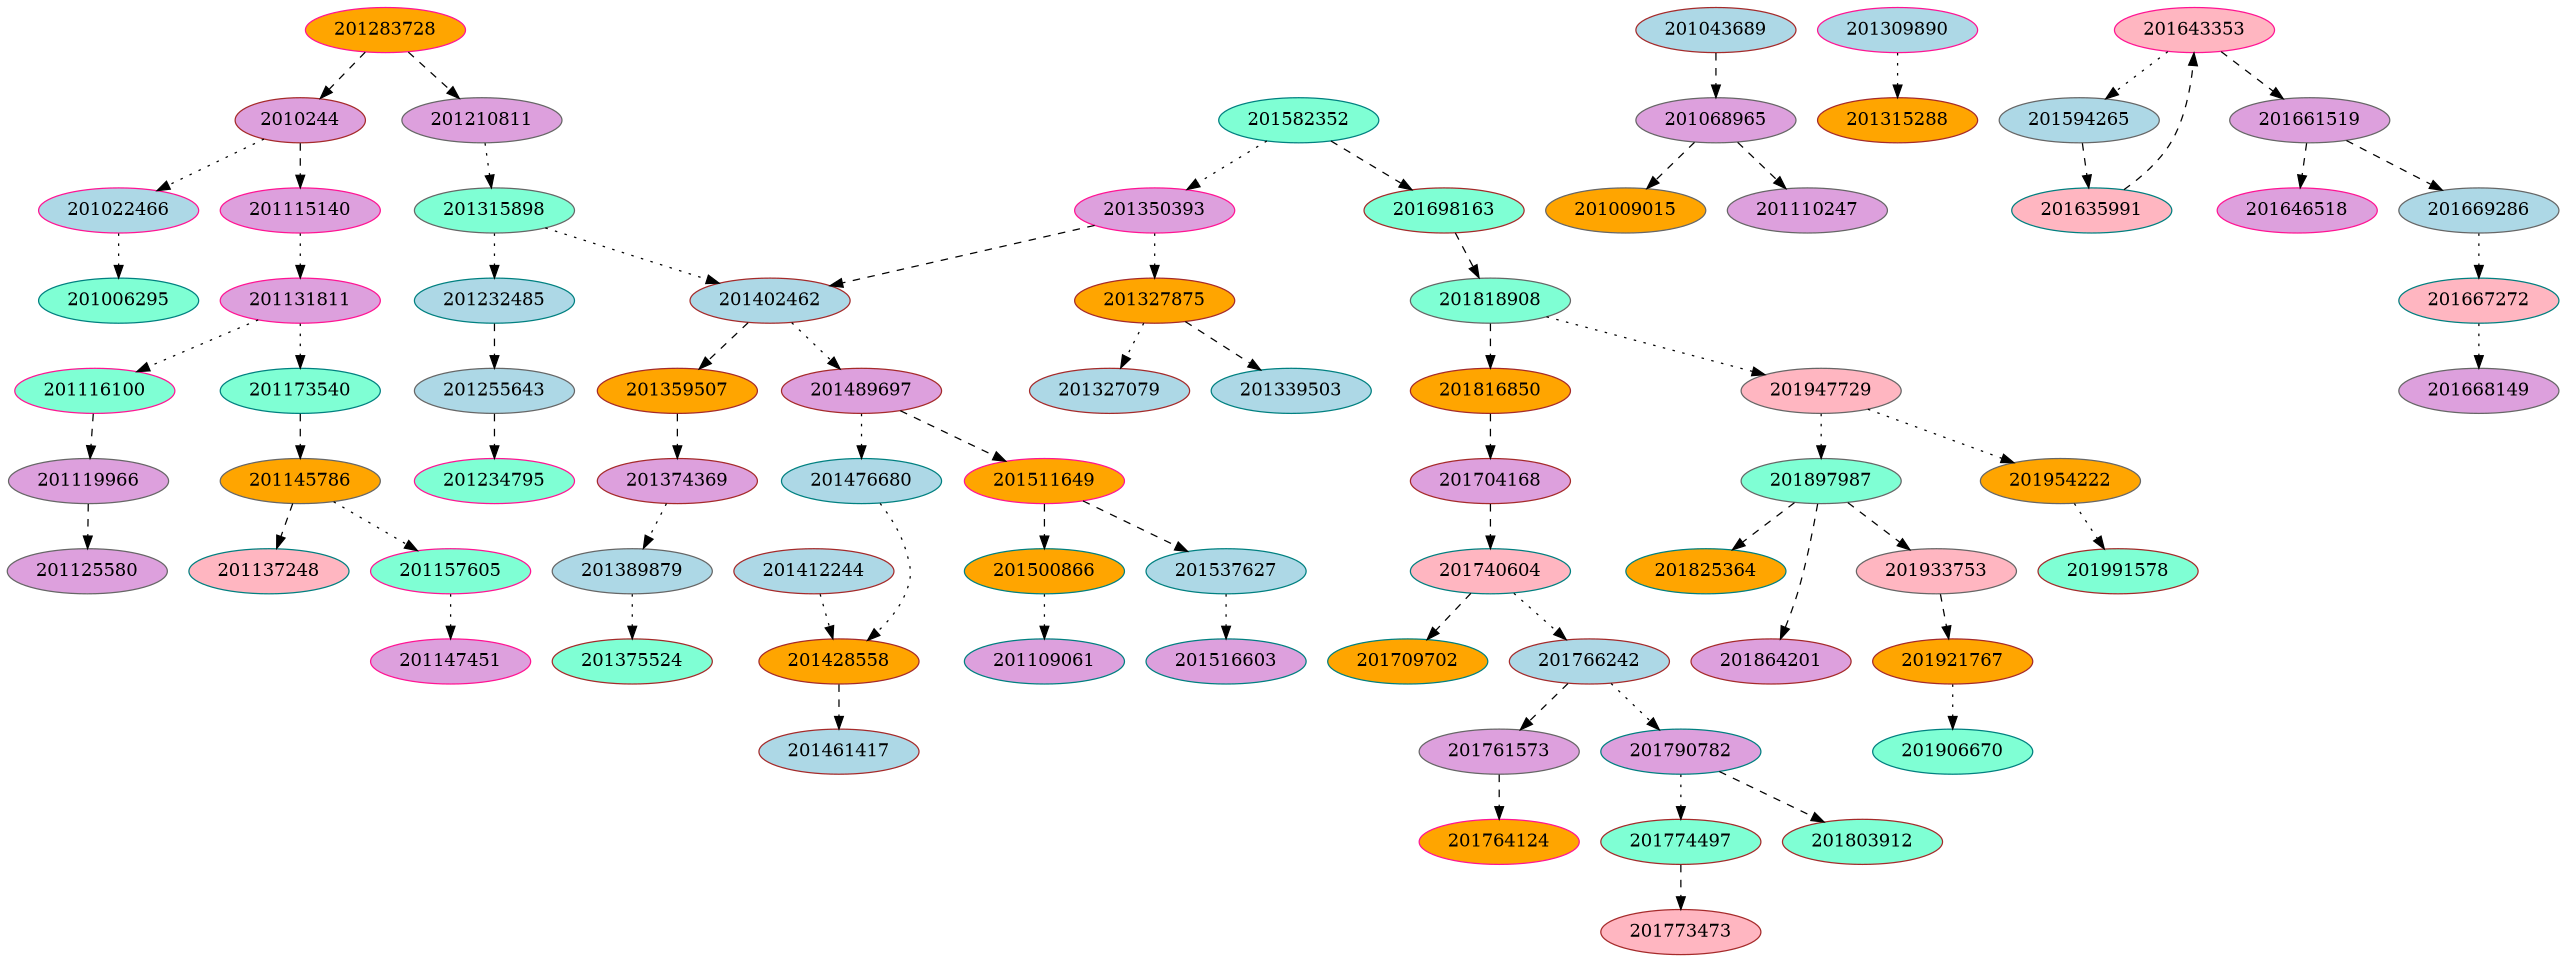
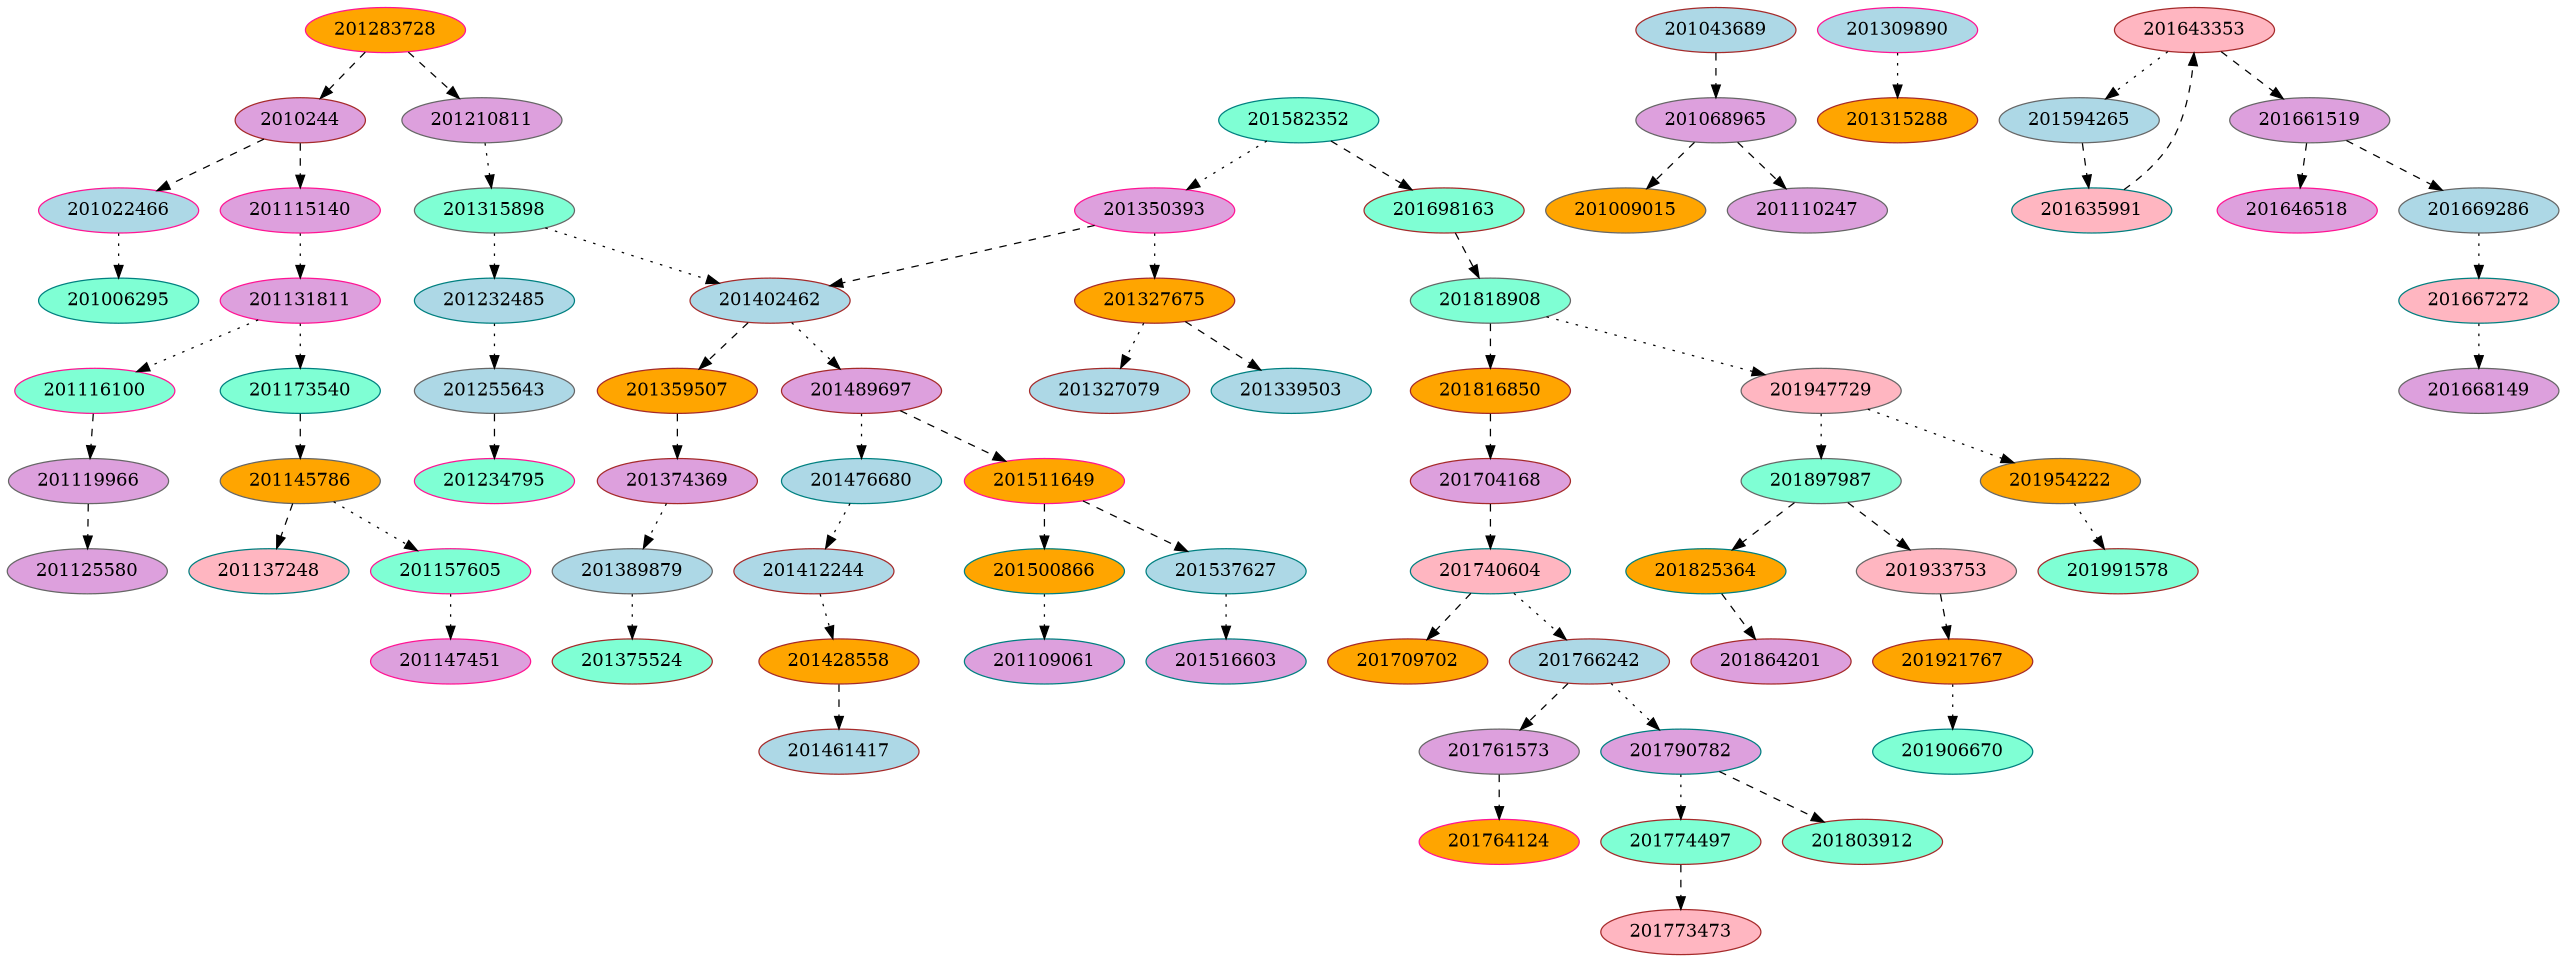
node "201643353": color deeppink -> brown
edge "2010244" -> "201022466": style dotted -> dashed
node "201327875": label "201327875" -> "201327675"
edge "201232485" -> "201255643": style dashed -> dotted
edge "201897987" -> "201864201": now "201825364" -> "201864201"
edge "201476680" -> "201428558": now "201476680" -> "201412244"
node "201709702": color teal -> brown
